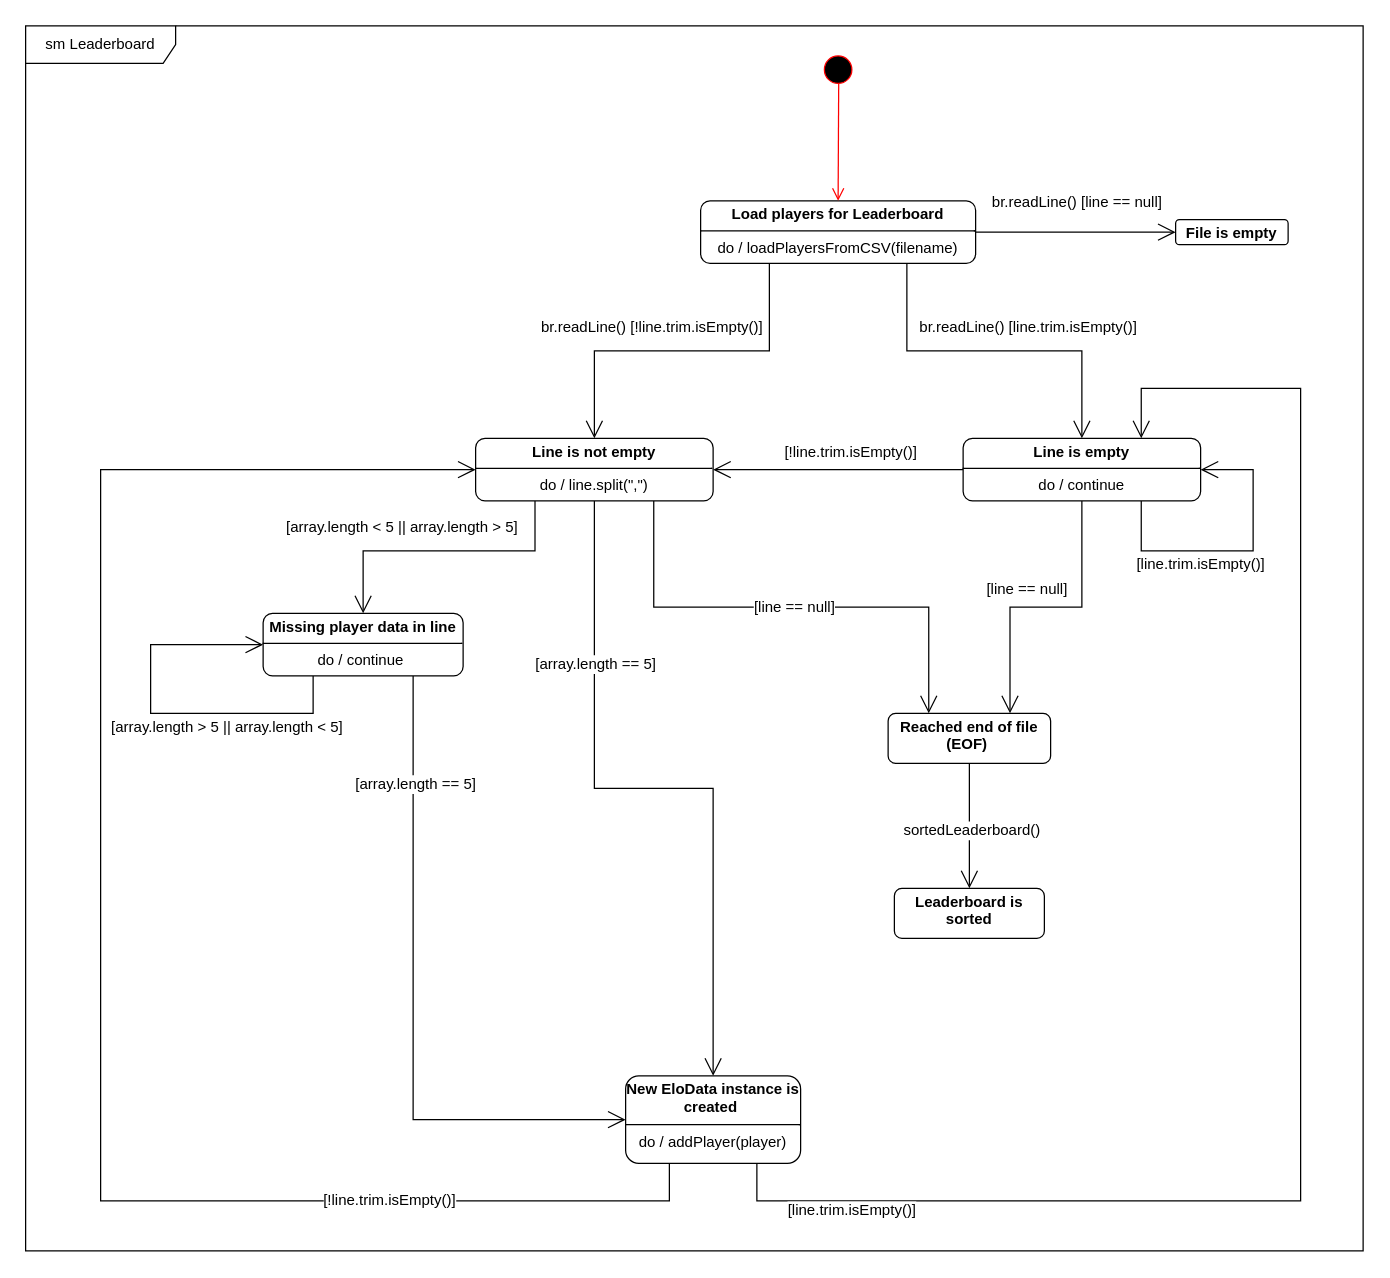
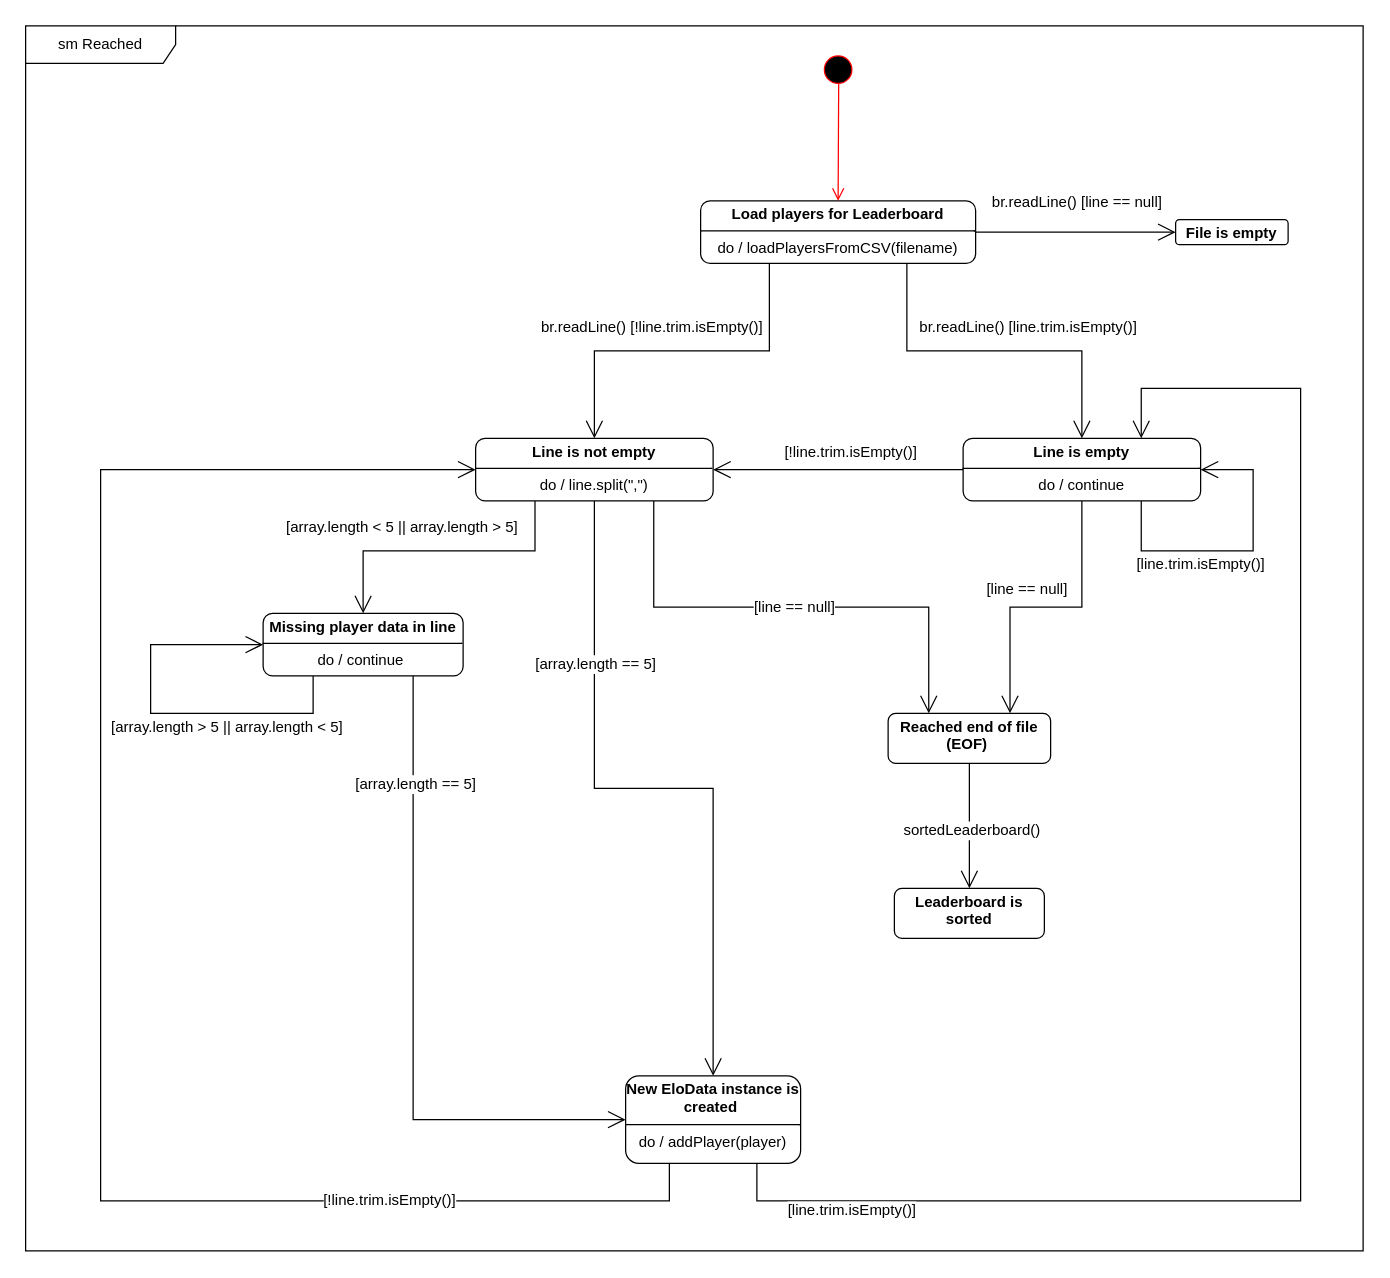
node "sm Leaderboard": label "sm Leaderboard" -> "sm Reached"
